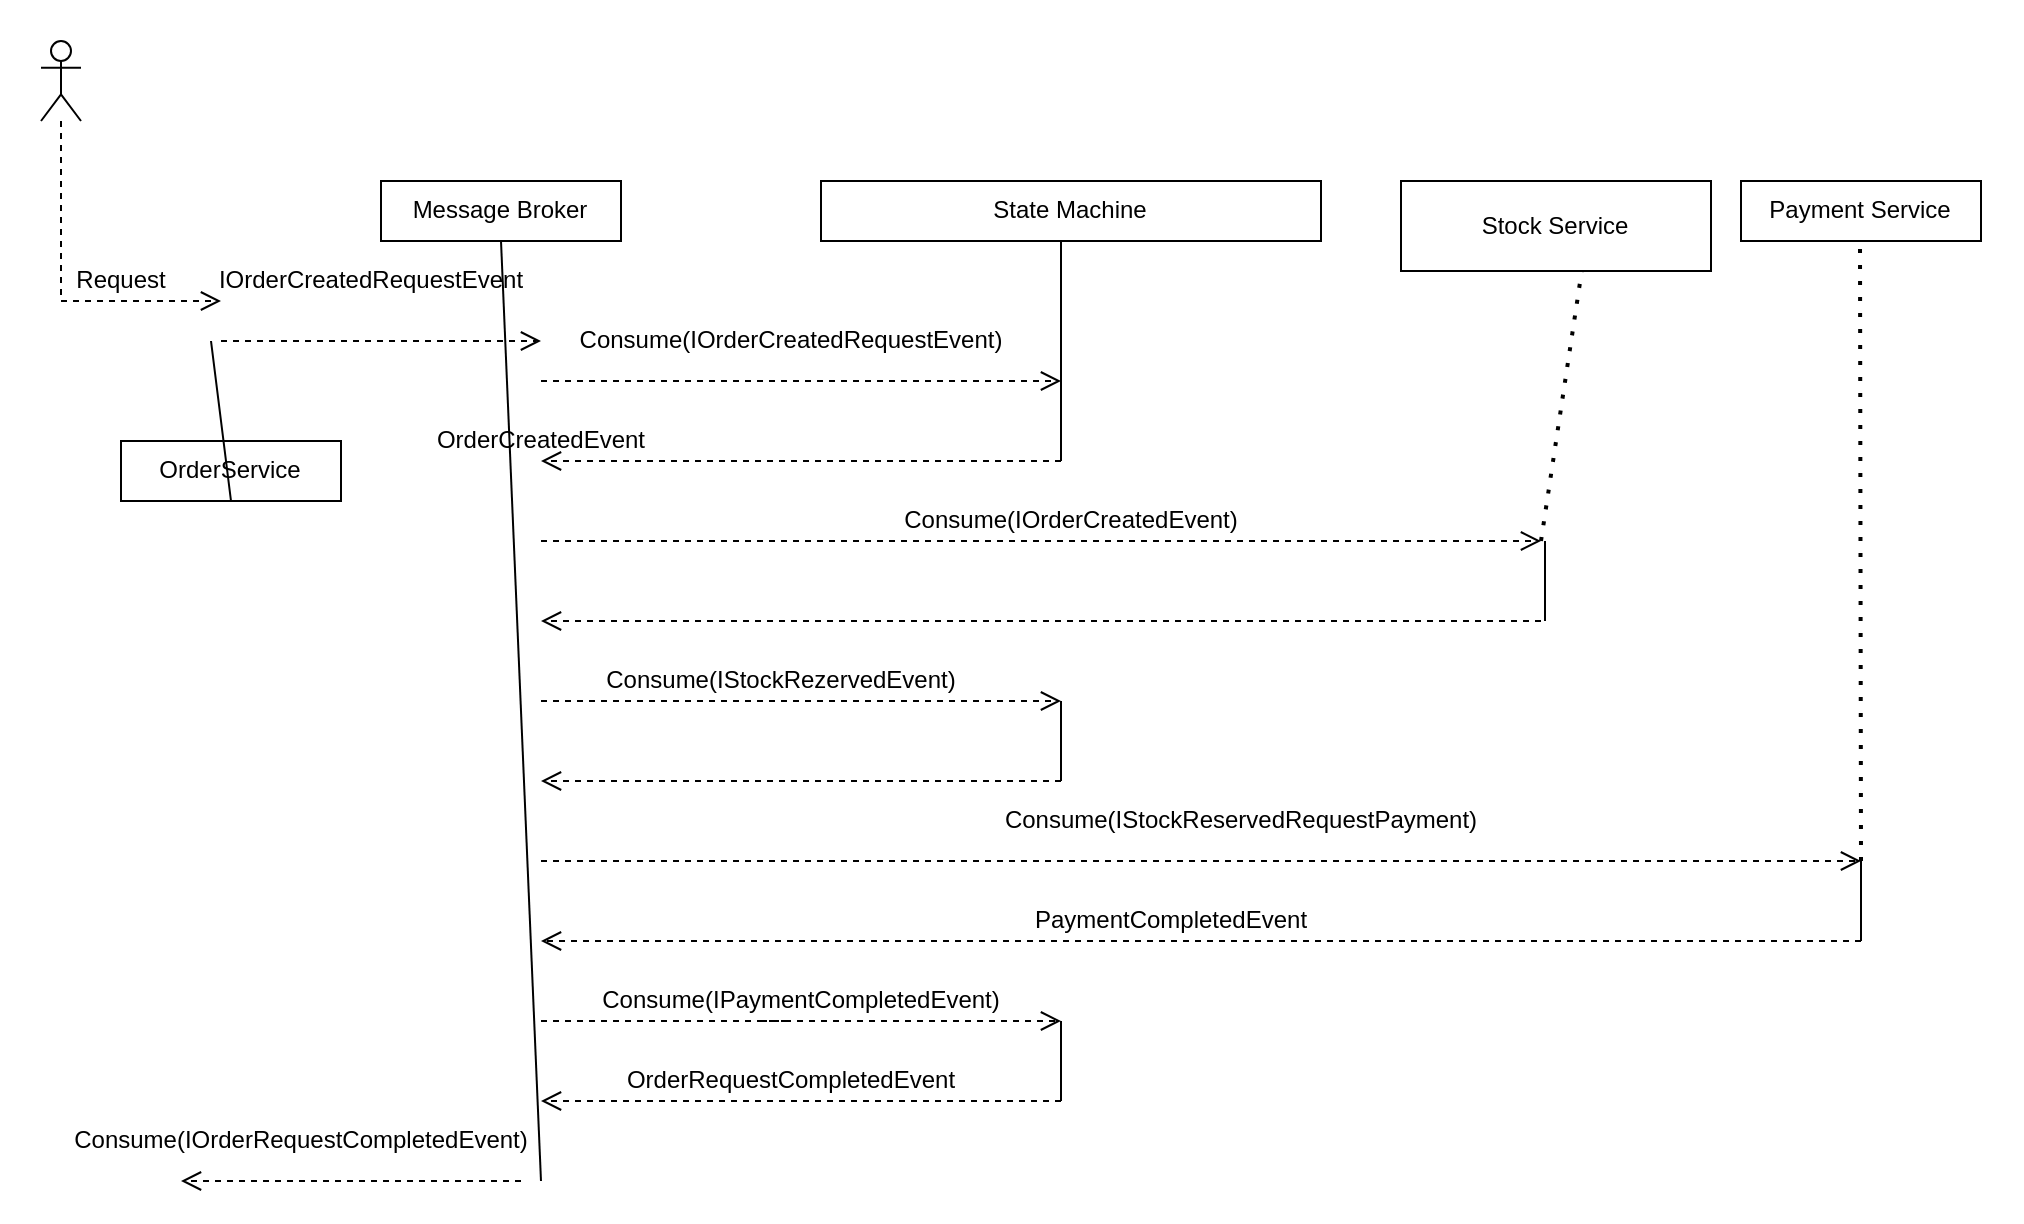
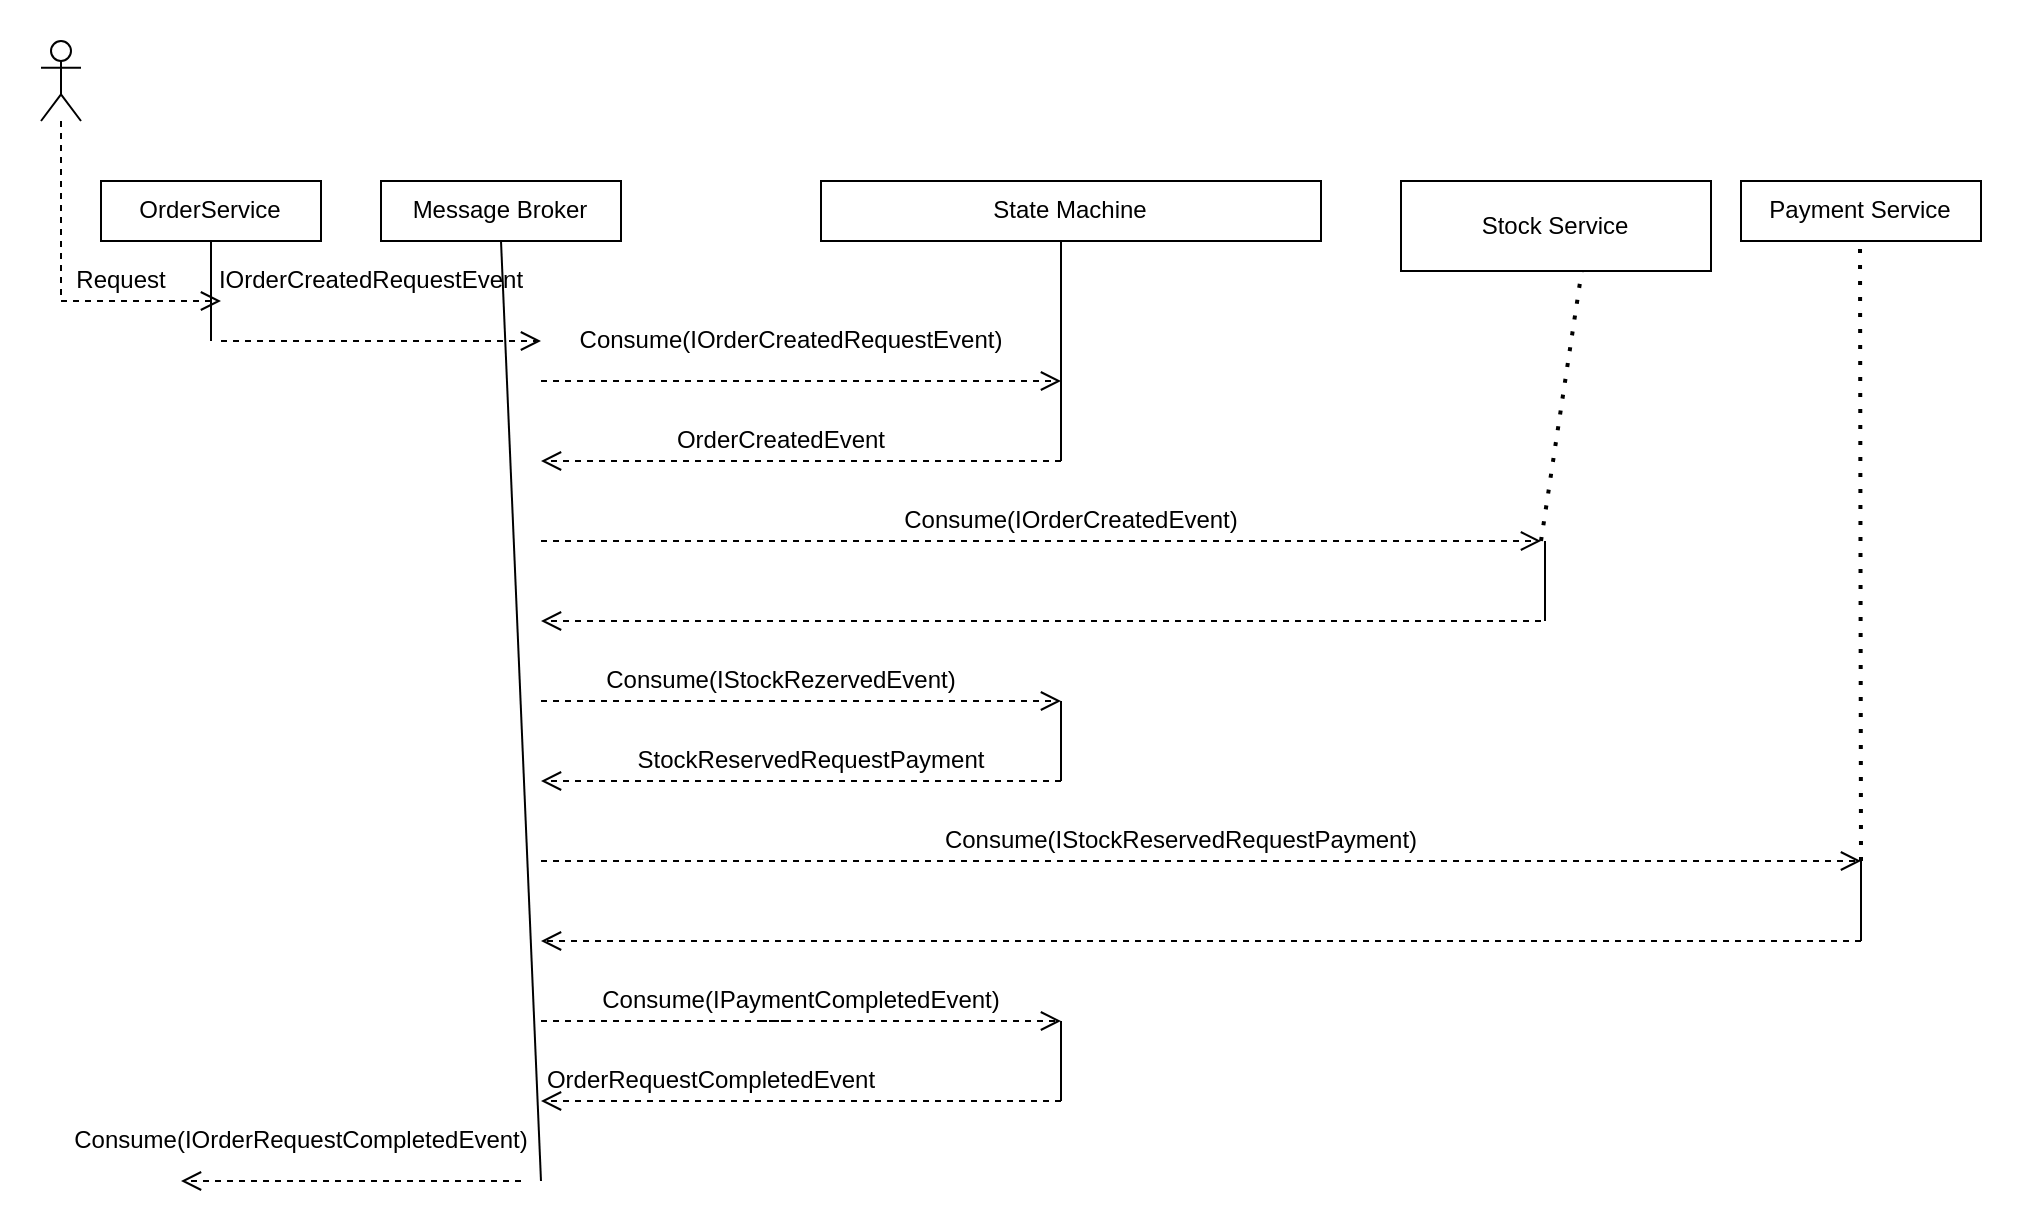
node "OrderCreatedEvent": moved (541, 441) -> (781, 441)
node "OrderService": moved (231, 471) -> (211, 211)
node "StockReservedRequestPayment": added
node "Consume(IStockReservedRequestPayment)": moved (1241, 821) -> (1181, 841)
node "PaymentCompletedEvent": removed
node "OrderRequestCompletedEvent": moved (791, 1081) -> (711, 1081)
